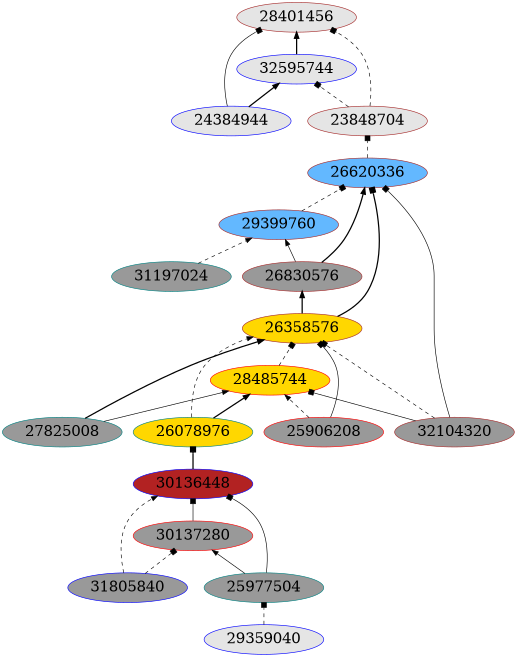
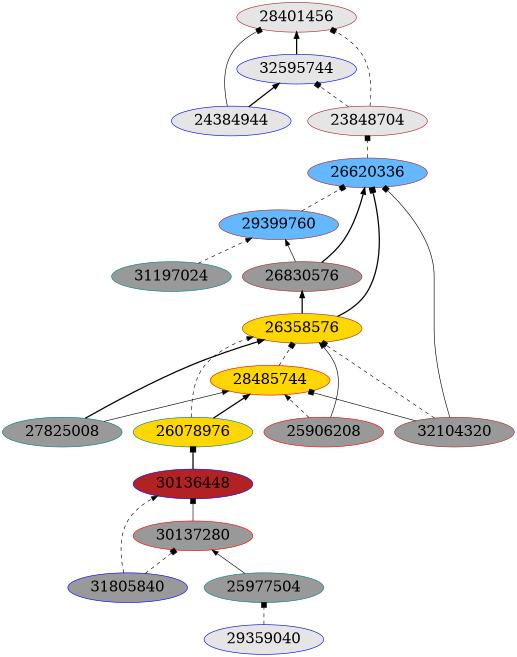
edge "25906208" -> "26358576": arrowhead box -> normal
edge "25977504" -> "30136448": removed
